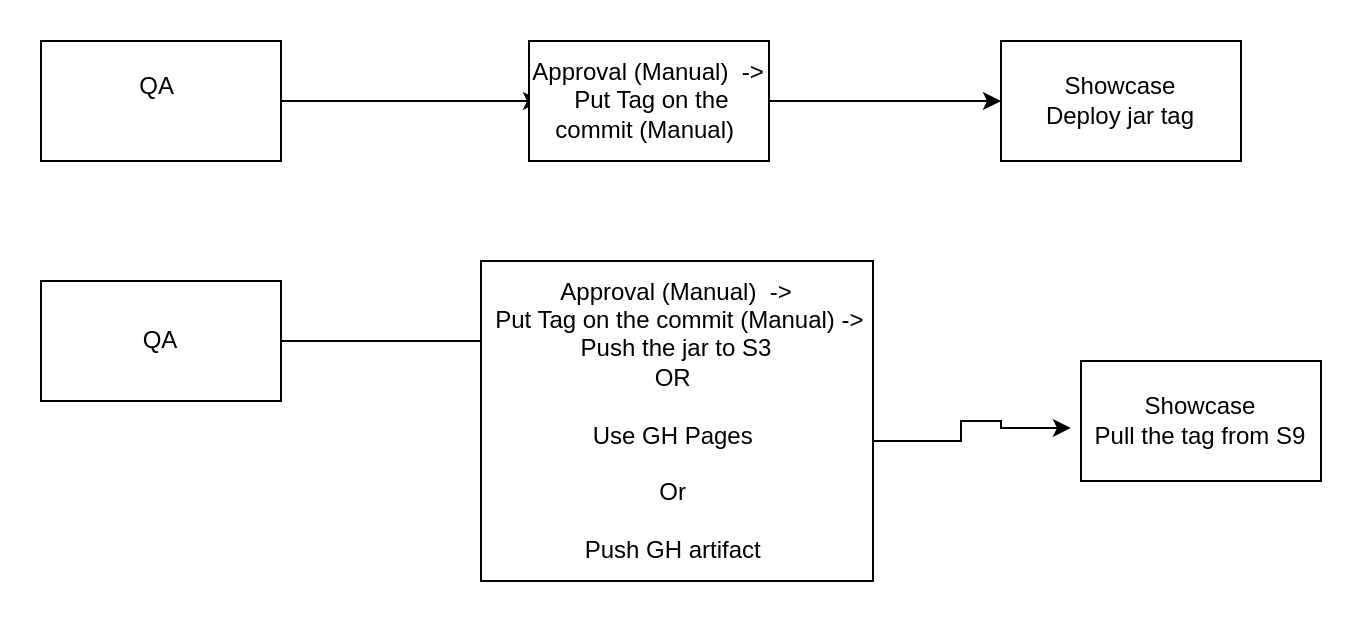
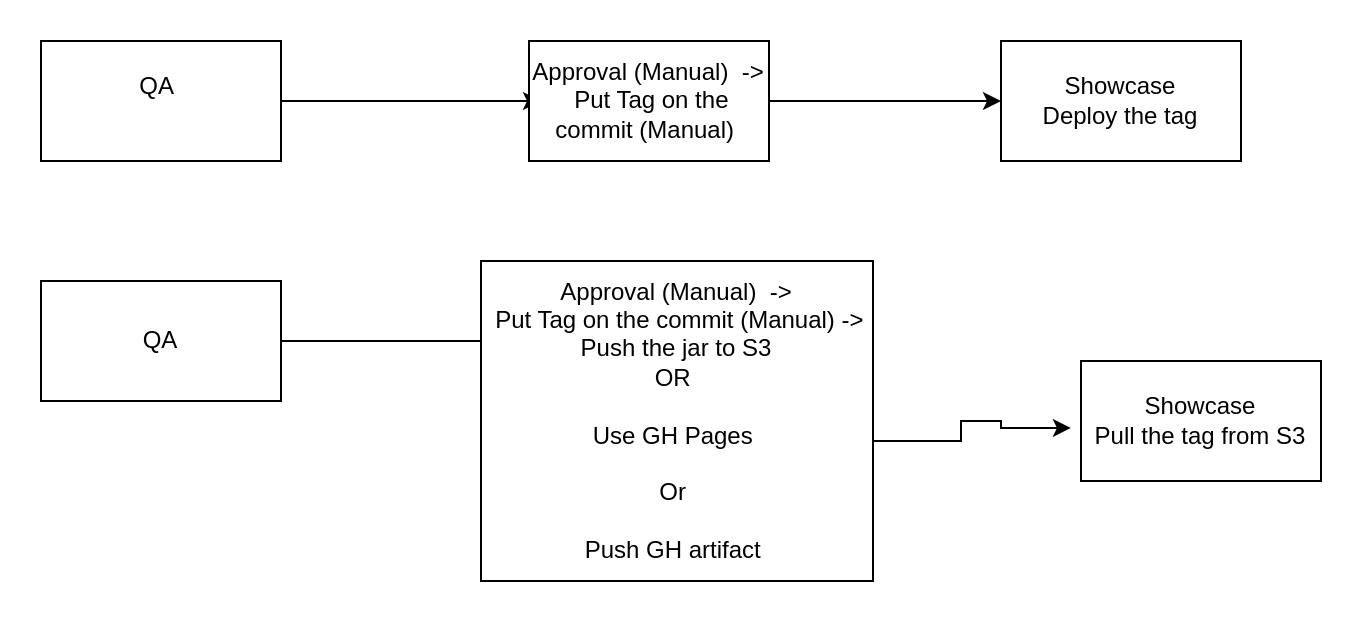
node "Showcase Deploy jar tag": label "Showcase Deploy jar tag" -> "Showcase Deploy the tag"
node "Showcase Pull the tag from S9": label "Showcase Pull the tag from S9" -> "Showcase Pull the tag from S3"
